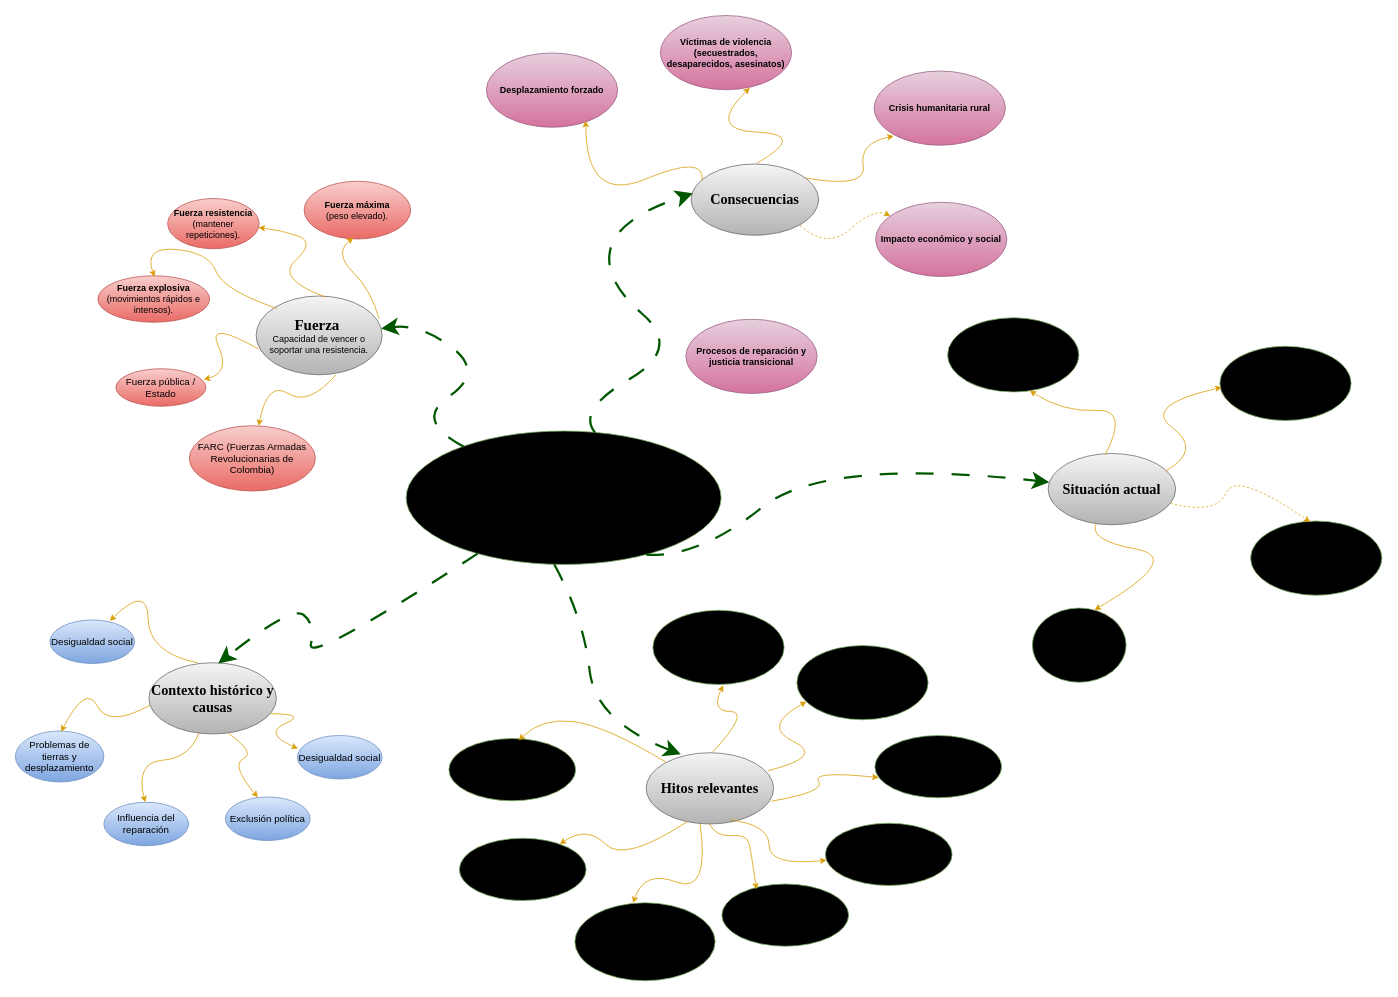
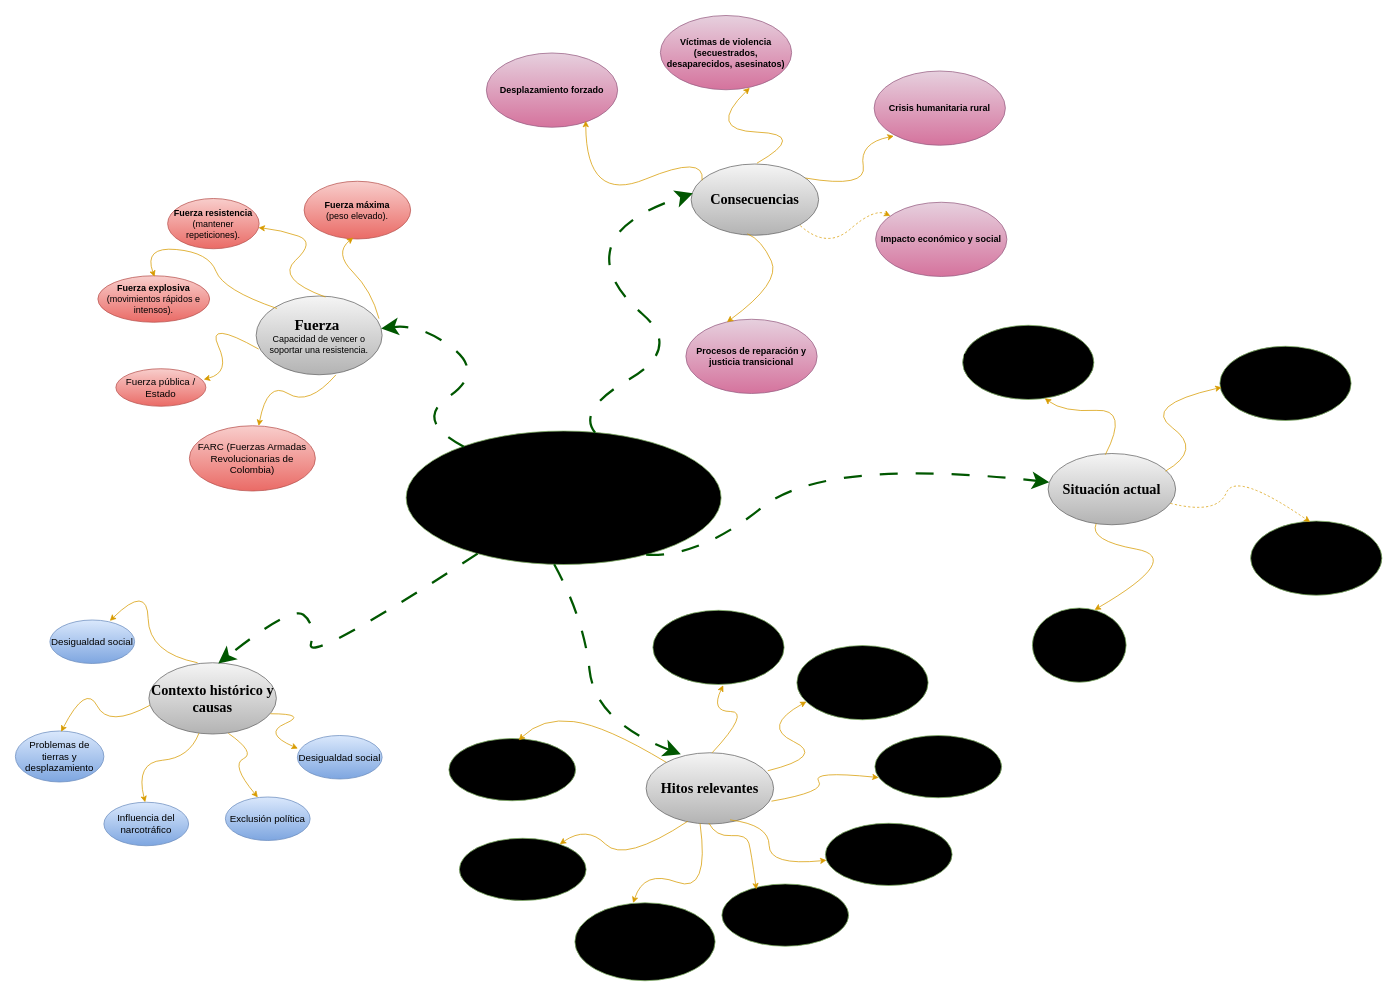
edge "Consecuencias" -> "Procesos de reparación y justicia transicional": added
node "Implementación parcial de los acuerdos": moved (1013, 355) -> (1028, 362)
node "Influencia del reparación": label "Influencia del reparación" -> "Influencia del narcotráfico"
